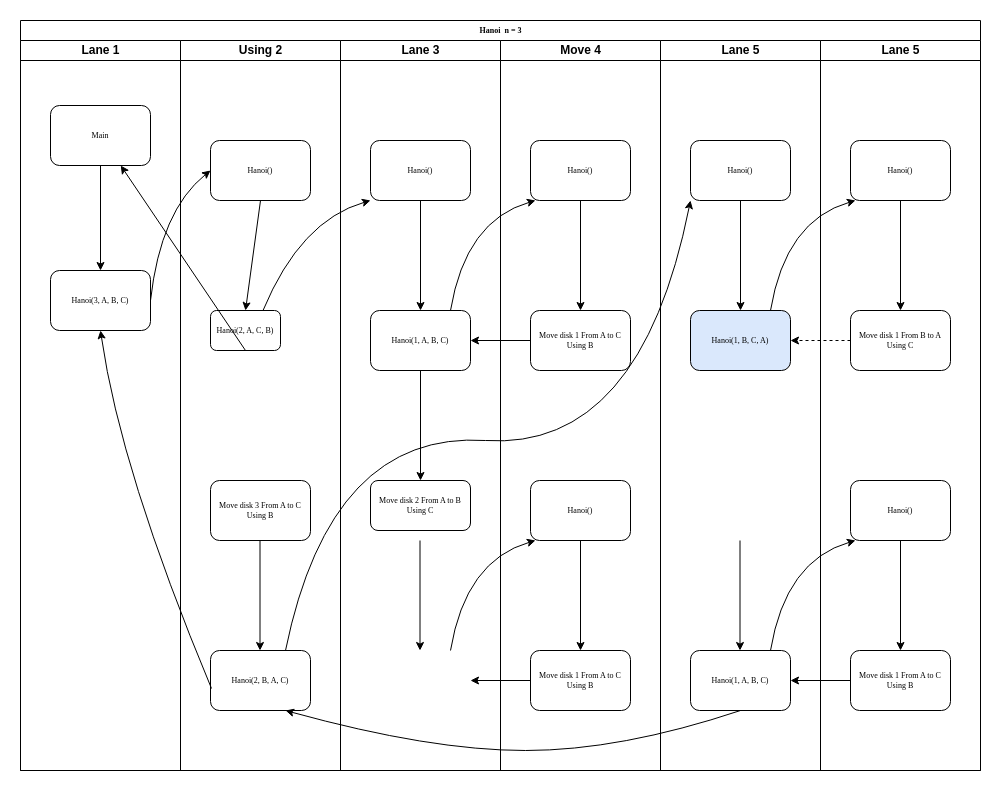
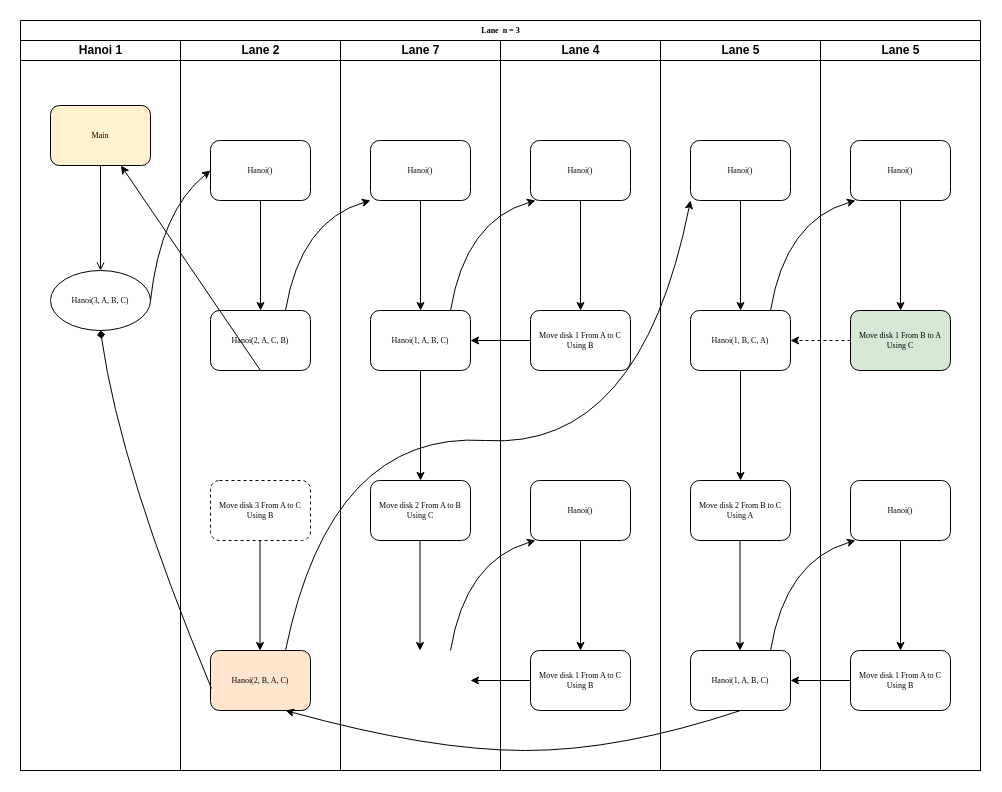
node "Hanoi n = 3": label "Hanoi n = 3" -> "Lane n = 3"
node "Lane 1": label "Lane 1" -> "Hanoi 1"
node "Using 2": label "Using 2" -> "Lane 2"
node "Lane 3": label "Lane 3" -> "Lane 7"
node "Move 4": label "Move 4" -> "Lane 4"
node "Main": fillcolor #ffffff -> #fff2cc
edge "Main" -> "Hanoi(3, A, B, C)": arrowhead classic -> open
node "Hanoi(3, A, B, C)": shape rounded rectangle -> ellipse
node "Hanoi(2, A, C, B)": size 70x40 -> 100x60
edge "Hanoi(2, B, A, C)" -> "Hanoi(3, A, B, C)": arrowhead classic -> diamond
node "Hanoi(1, B, C, A)": fillcolor #dae8fc -> #ffffff
node "Move disk 1 From B to A Using C": fillcolor #ffffff -> #d5e8d4
edge "Hanoi(1, B, C, A)" -> "Move disk 2 From B to C Using A": added
node "Move disk 2 From A to B Using C": size 100x50 -> 100x60
node "Move disk 3 From A to C Using B": style solid -> dashed
node "Move disk 2 From B to C Using A": added
node "Hanoi(2, B, A, C)": fillcolor #ffffff -> #ffe6cc
